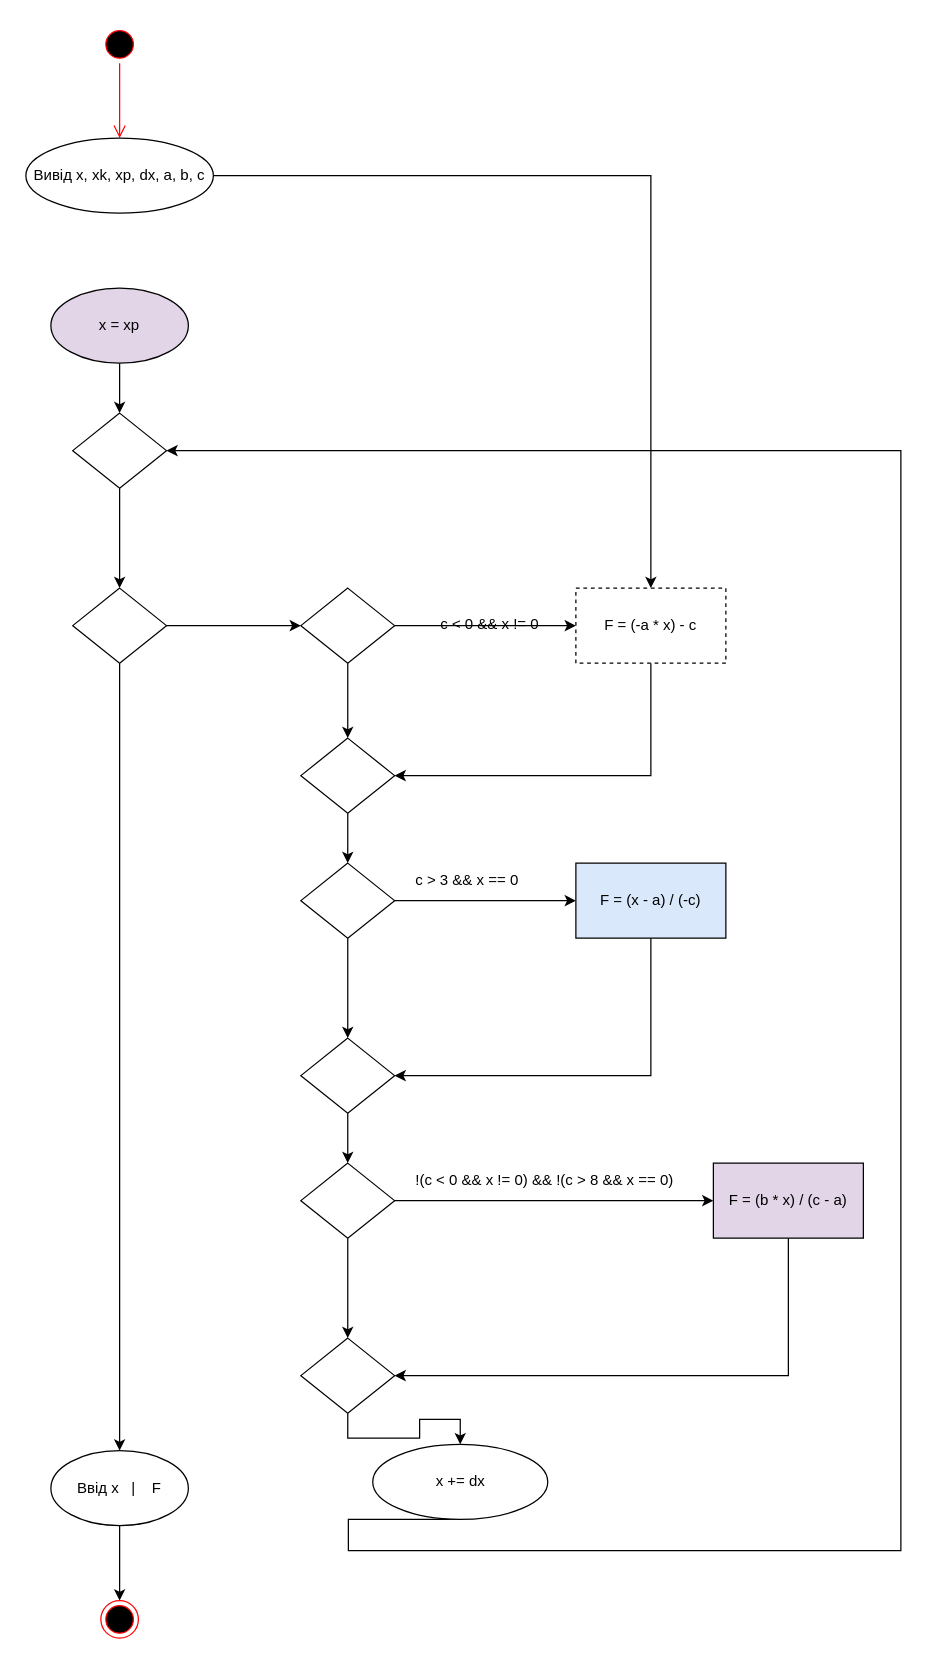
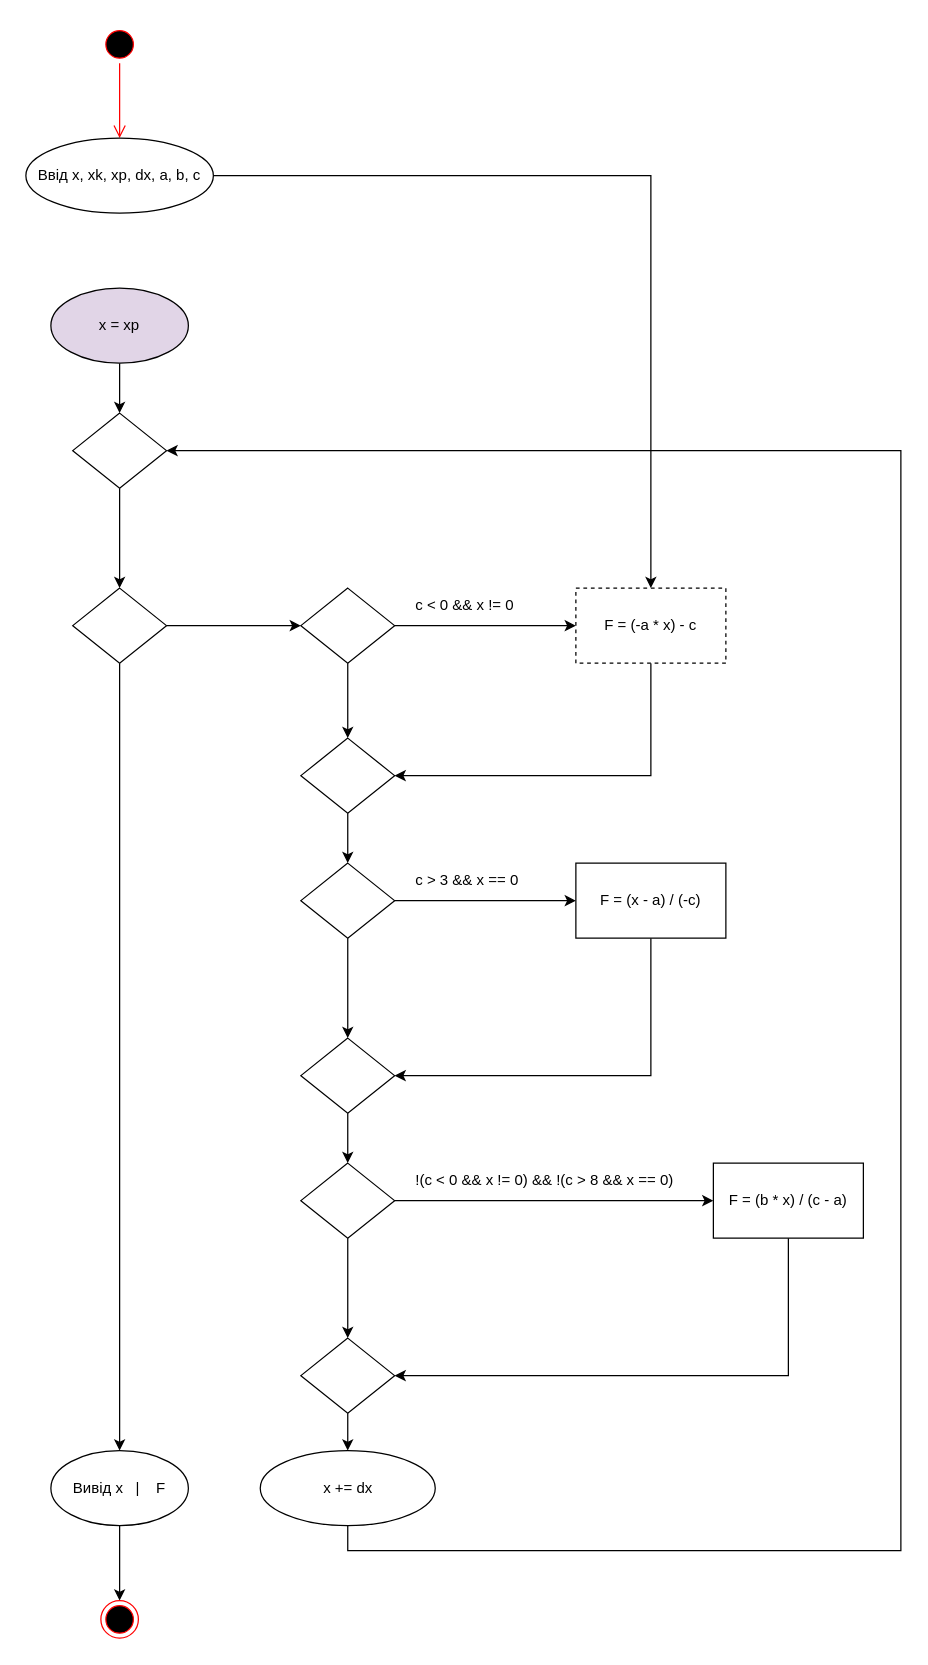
node "Вивід x, xk, xp, dx, a, b, c": label "Вивід x, xk, xp, dx, a, b, c" -> "Ввід x, xk, xp, dx, a, b, c"
node "c < 0 && x != 0": moved (501, 626) -> (476, 607)
node "F = (x - a) / (-c)": fillcolor #dae8fc -> #ffffff
node "F = (b * x) / (c - a)": fillcolor #e1d5e7 -> #ffffff
node "x += dx": moved (460, 1482) -> (348, 1488)
node "Ввід x | F": label "Ввід x | F" -> "Вивід x | F"
